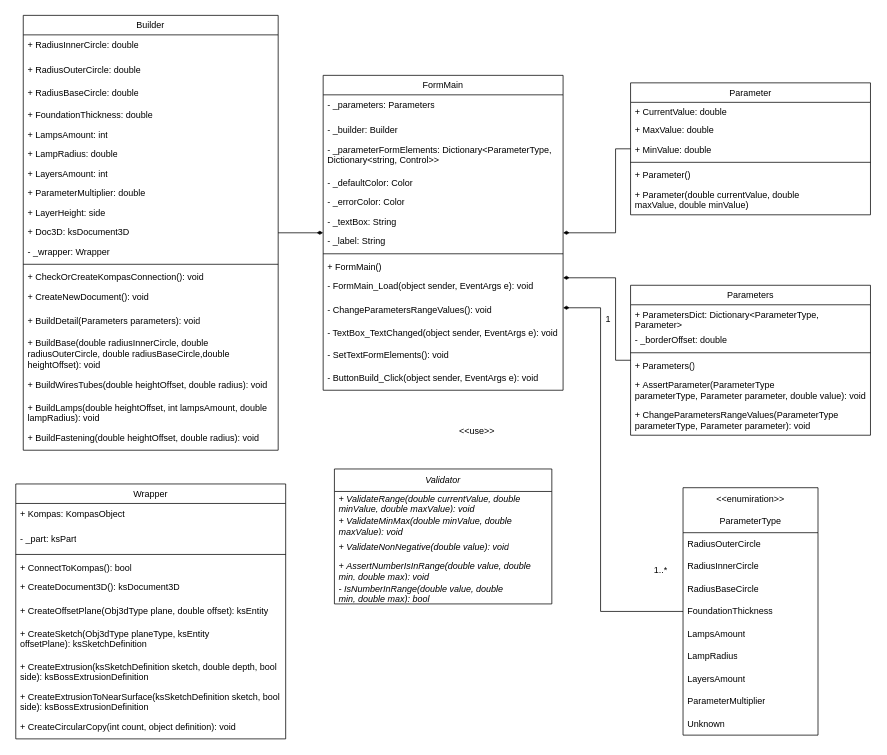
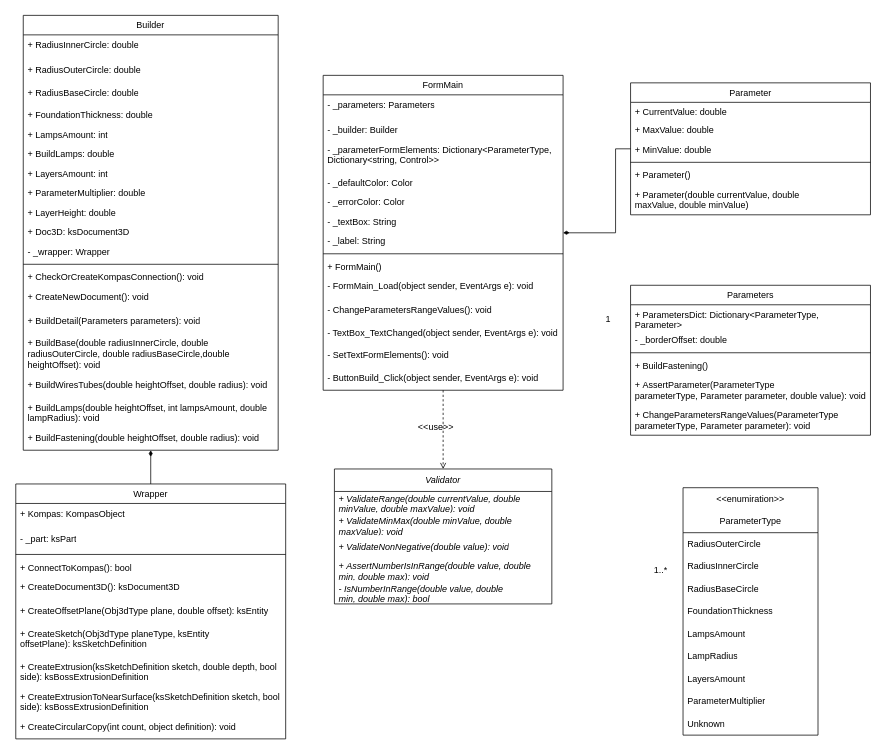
node "+ LampRadius: double": label "+ LampRadius: double" -> "+ BuildLamps: double"
node "+ LayerHeight: side": label "+ LayerHeight: side" -> "+ LayerHeight: double"
edge "Builder" -> "FormMain": removed
edge "Parameters" -> "FormMain": removed
node "+ Parameters()": label "+ Parameters()" -> "+ BuildFastening()"
edge "FormMain" -> "Validator": added
node "<<use>>": moved (477, 432) -> (435, 428)
edge "Wrapper" -> "Builder": added
edge "<<enumiration>> ParameterType" -> "FormMain": removed
